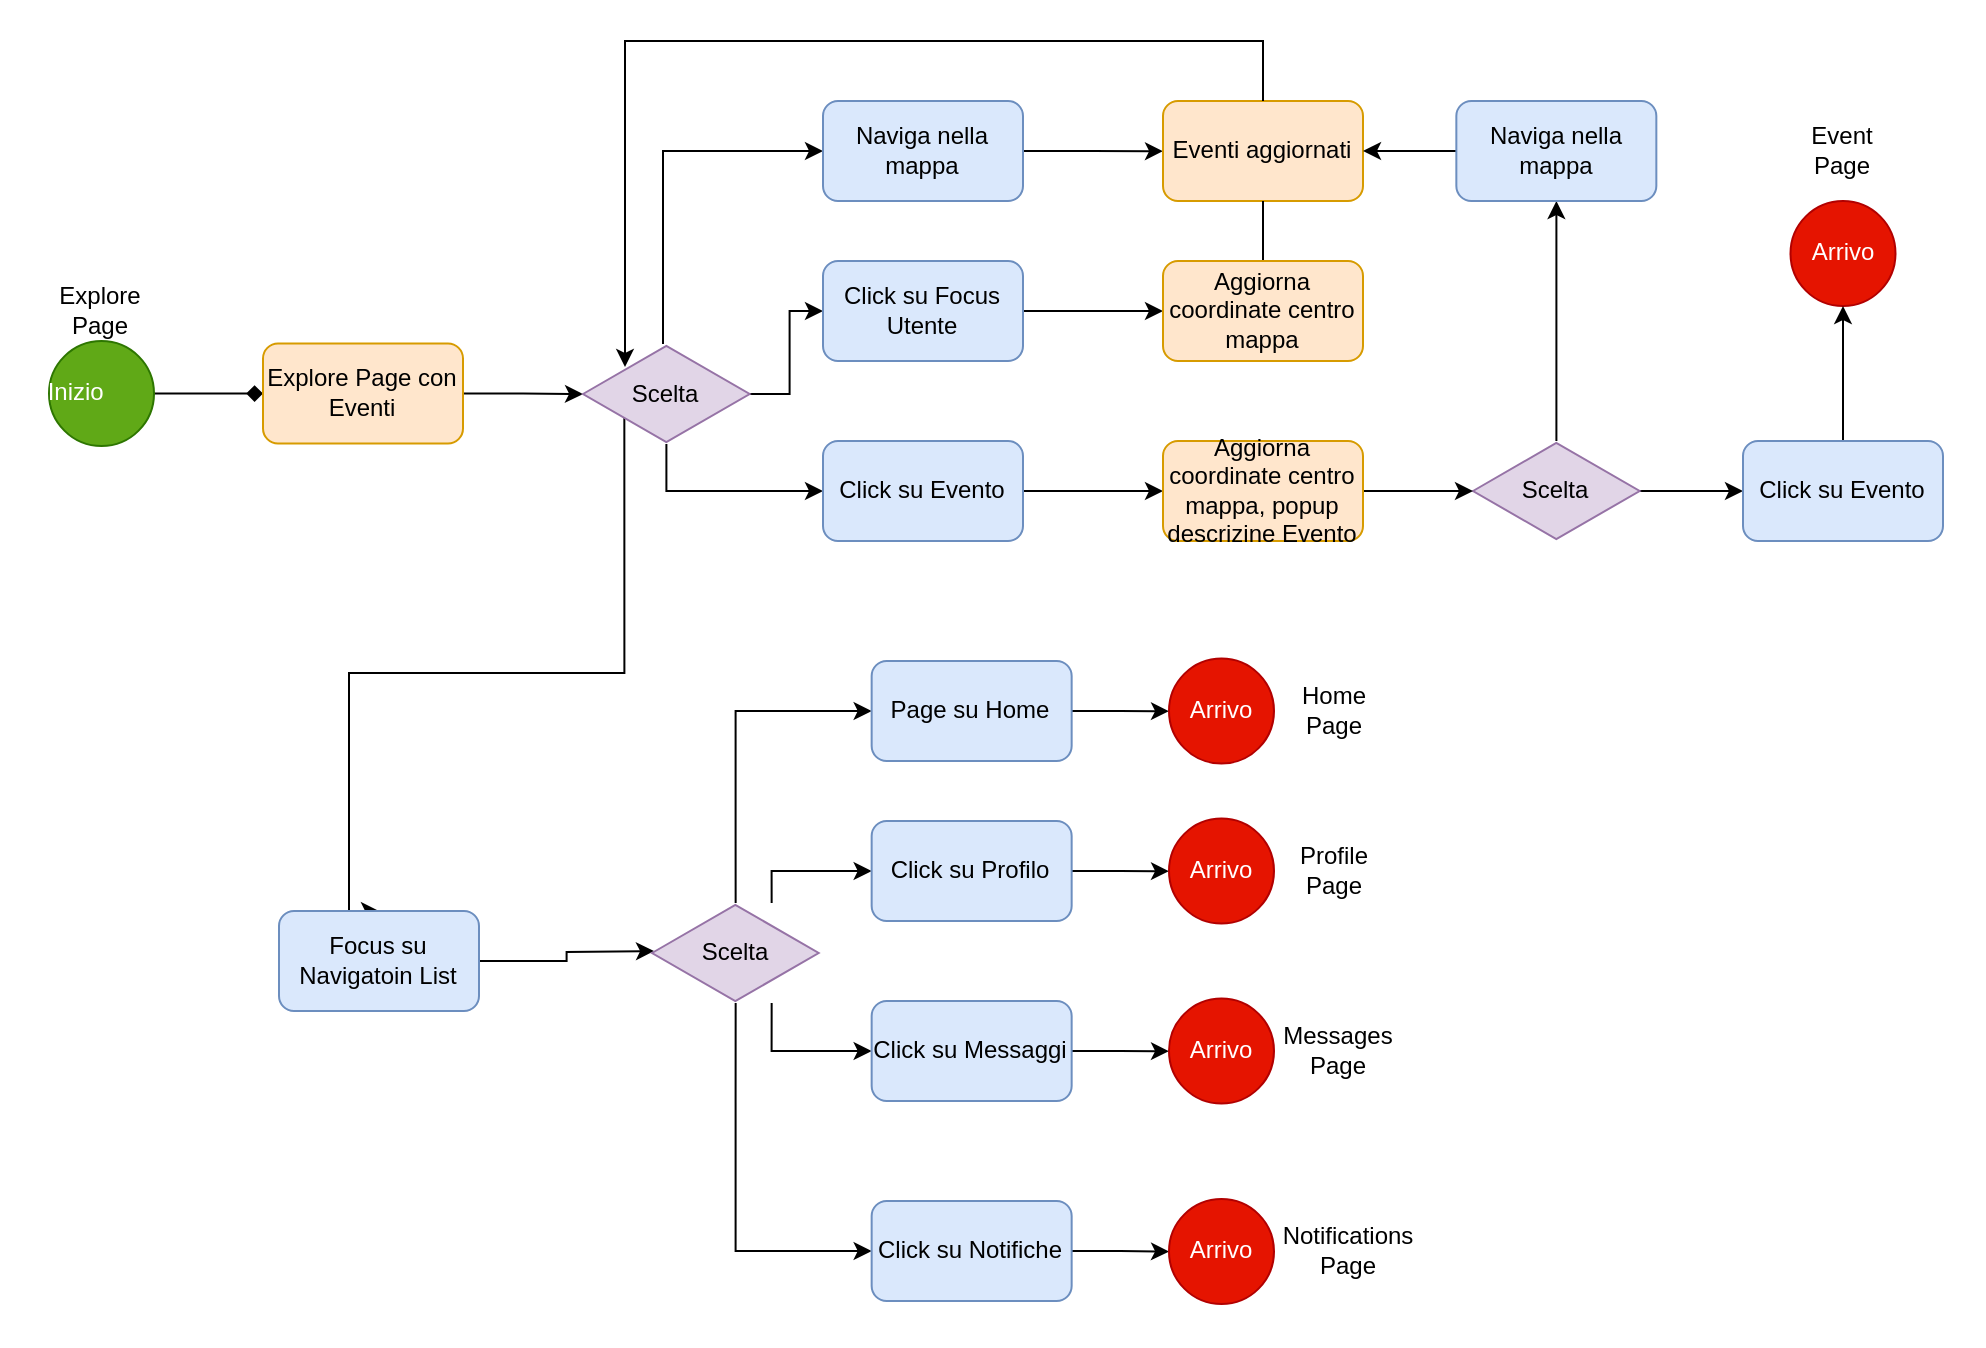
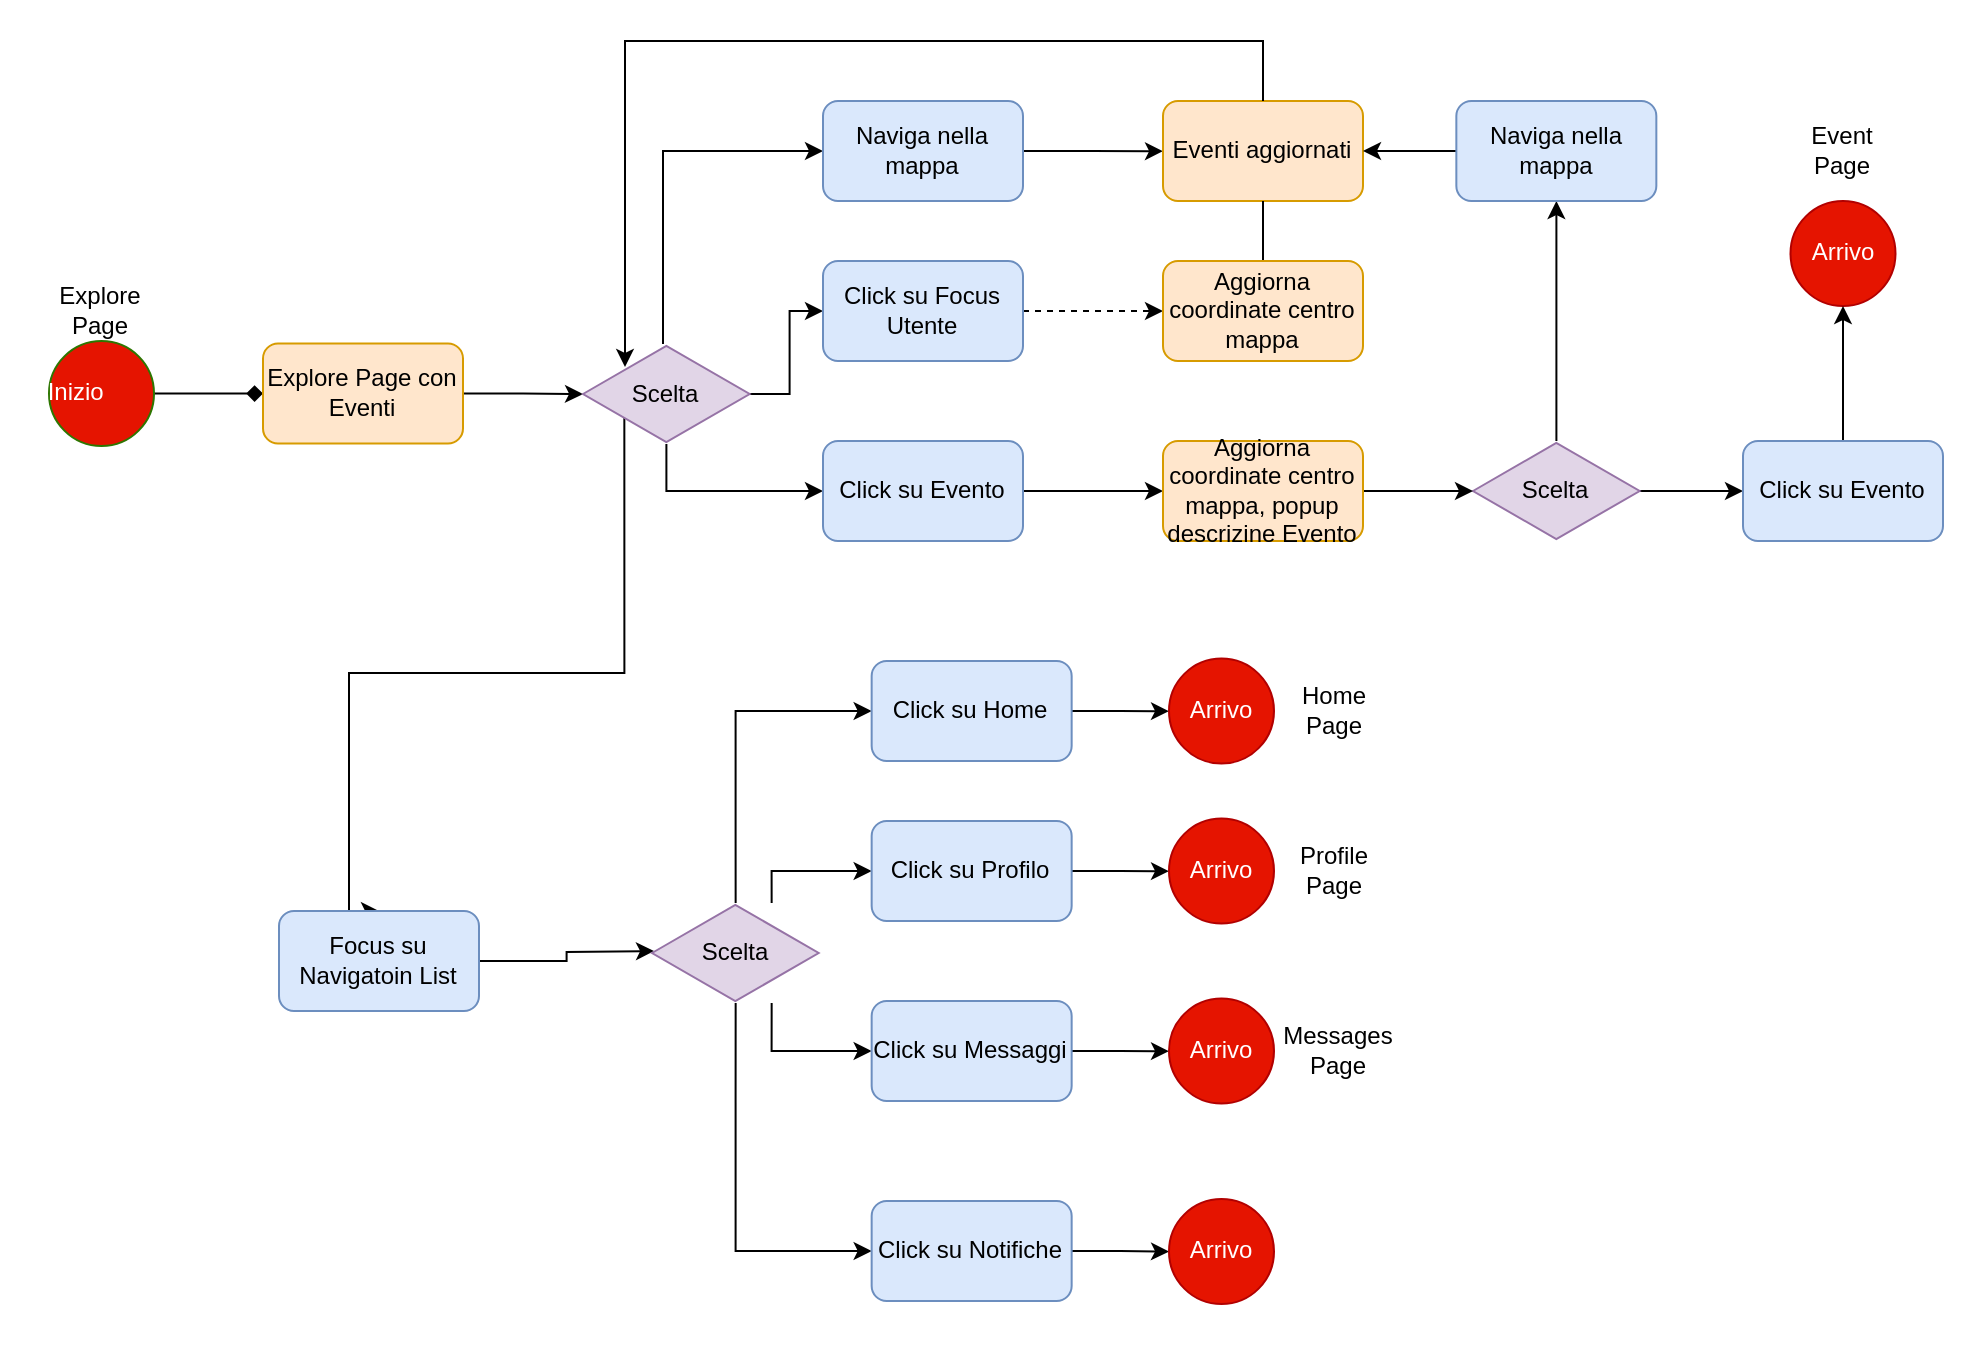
edge "Click su Focus Utente" -> "Aggiorna coordinate centro mappa": style solid -> dashed
node "Inizio": fillcolor #60a917 -> #e51400
node "Page su Home": label "Page su Home" -> "Click su Home"
node "Notifications Page": removed
